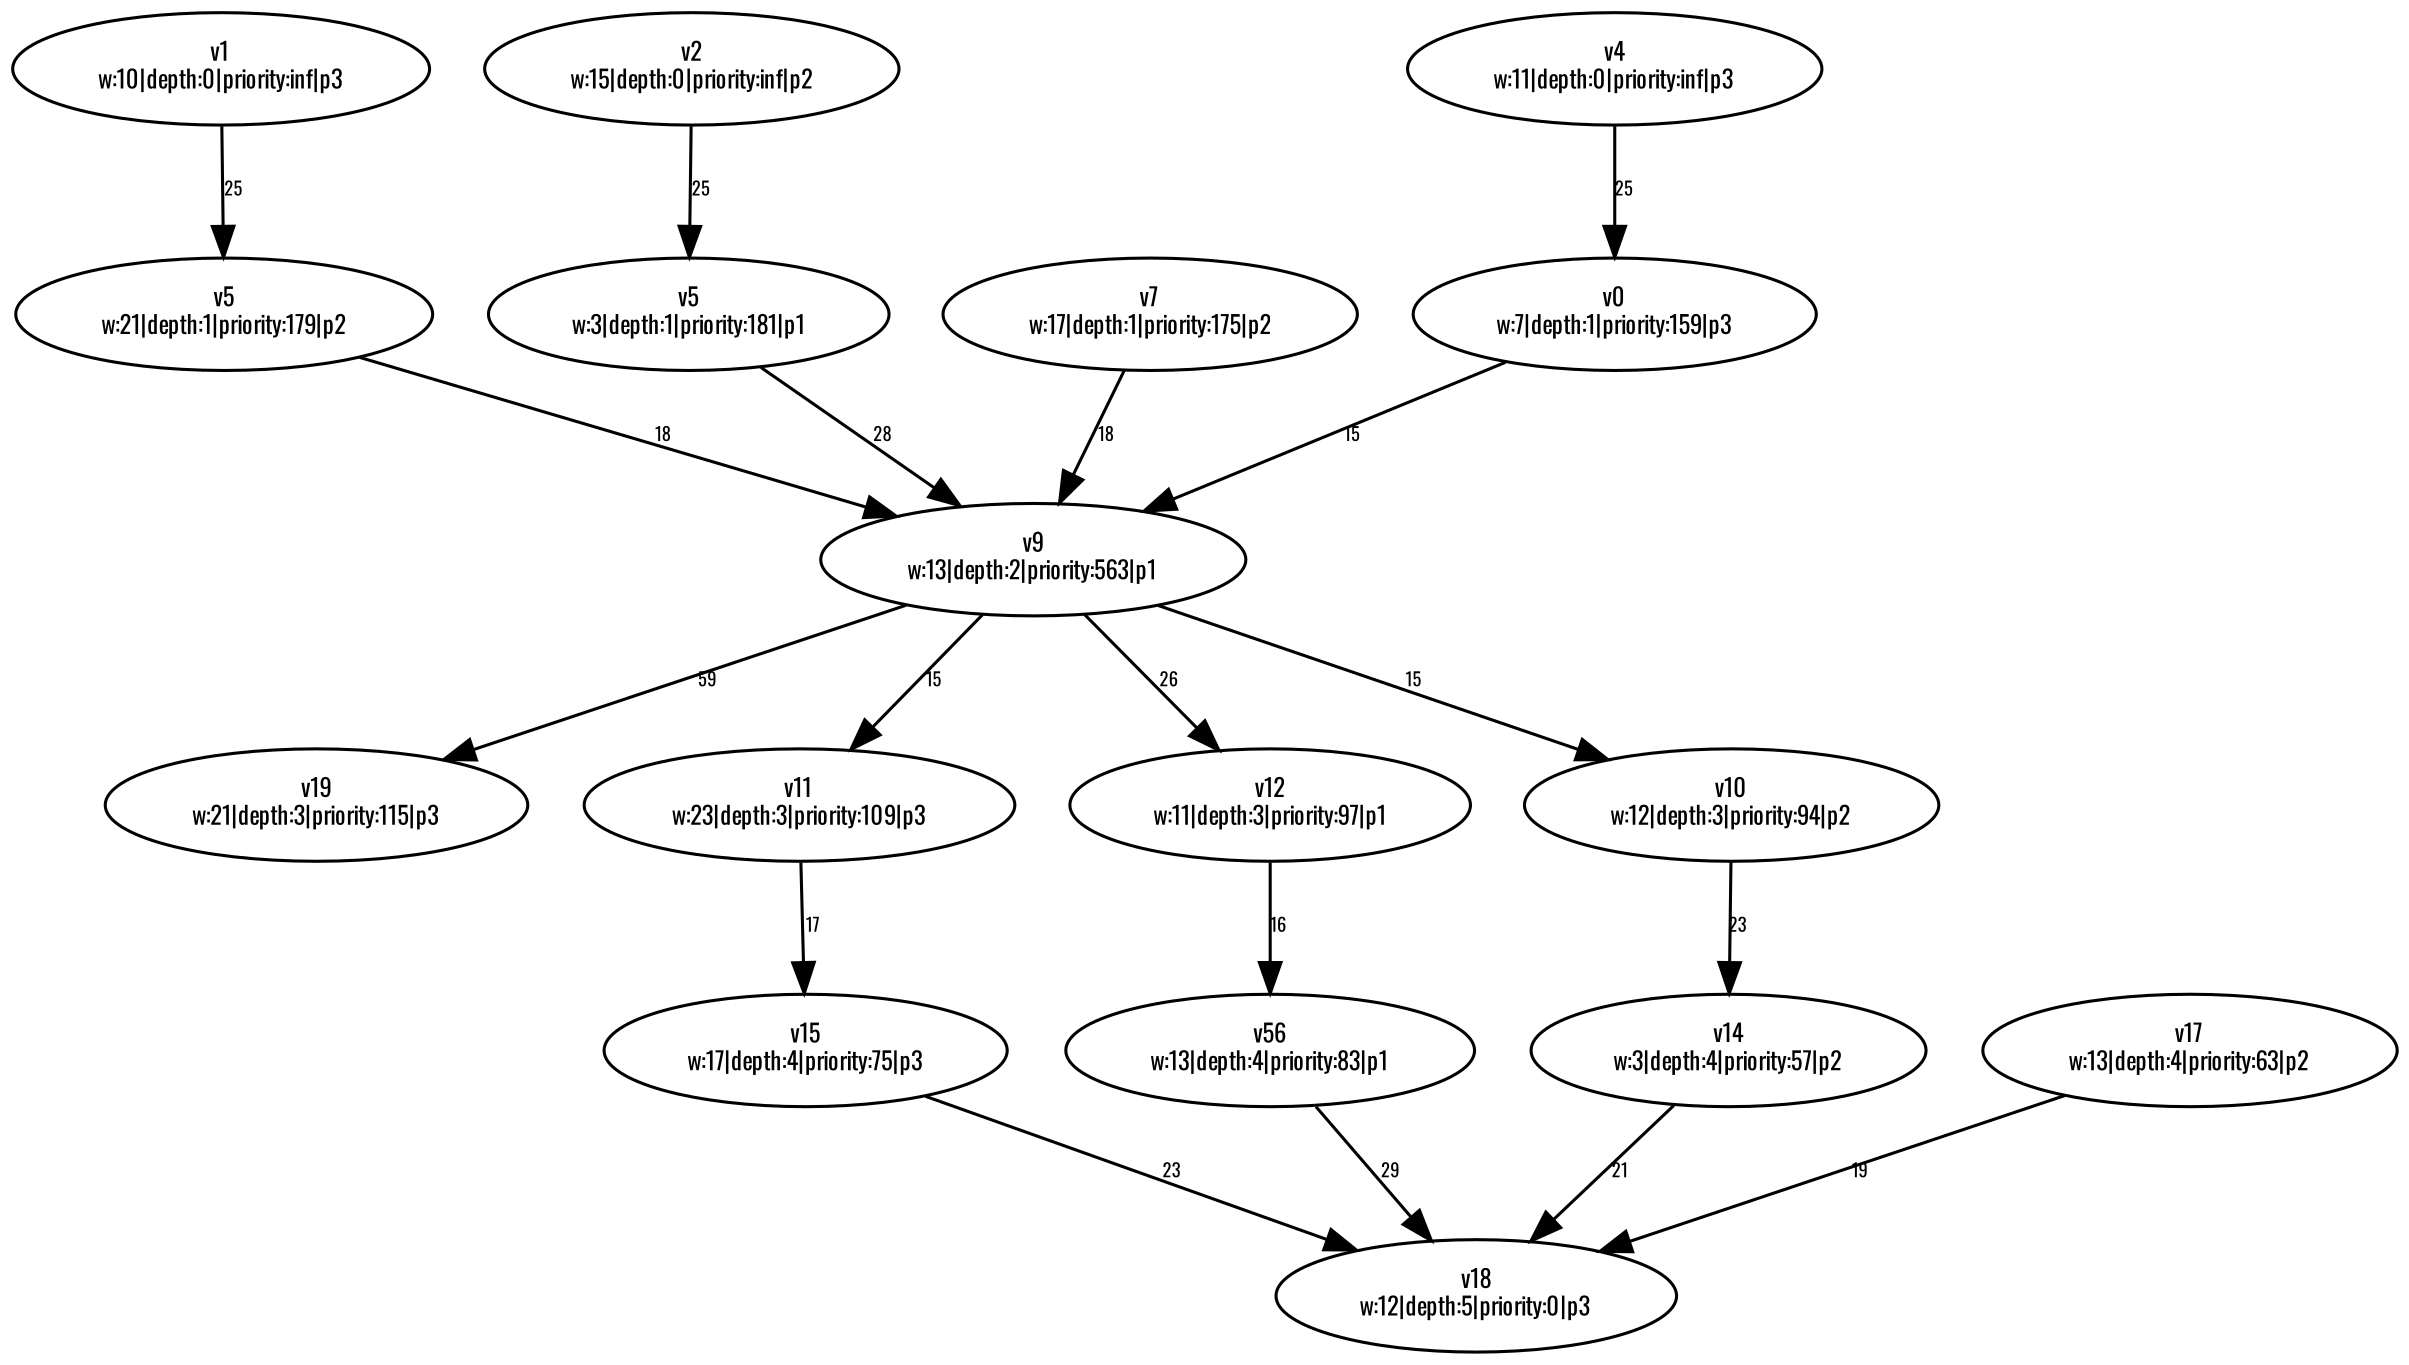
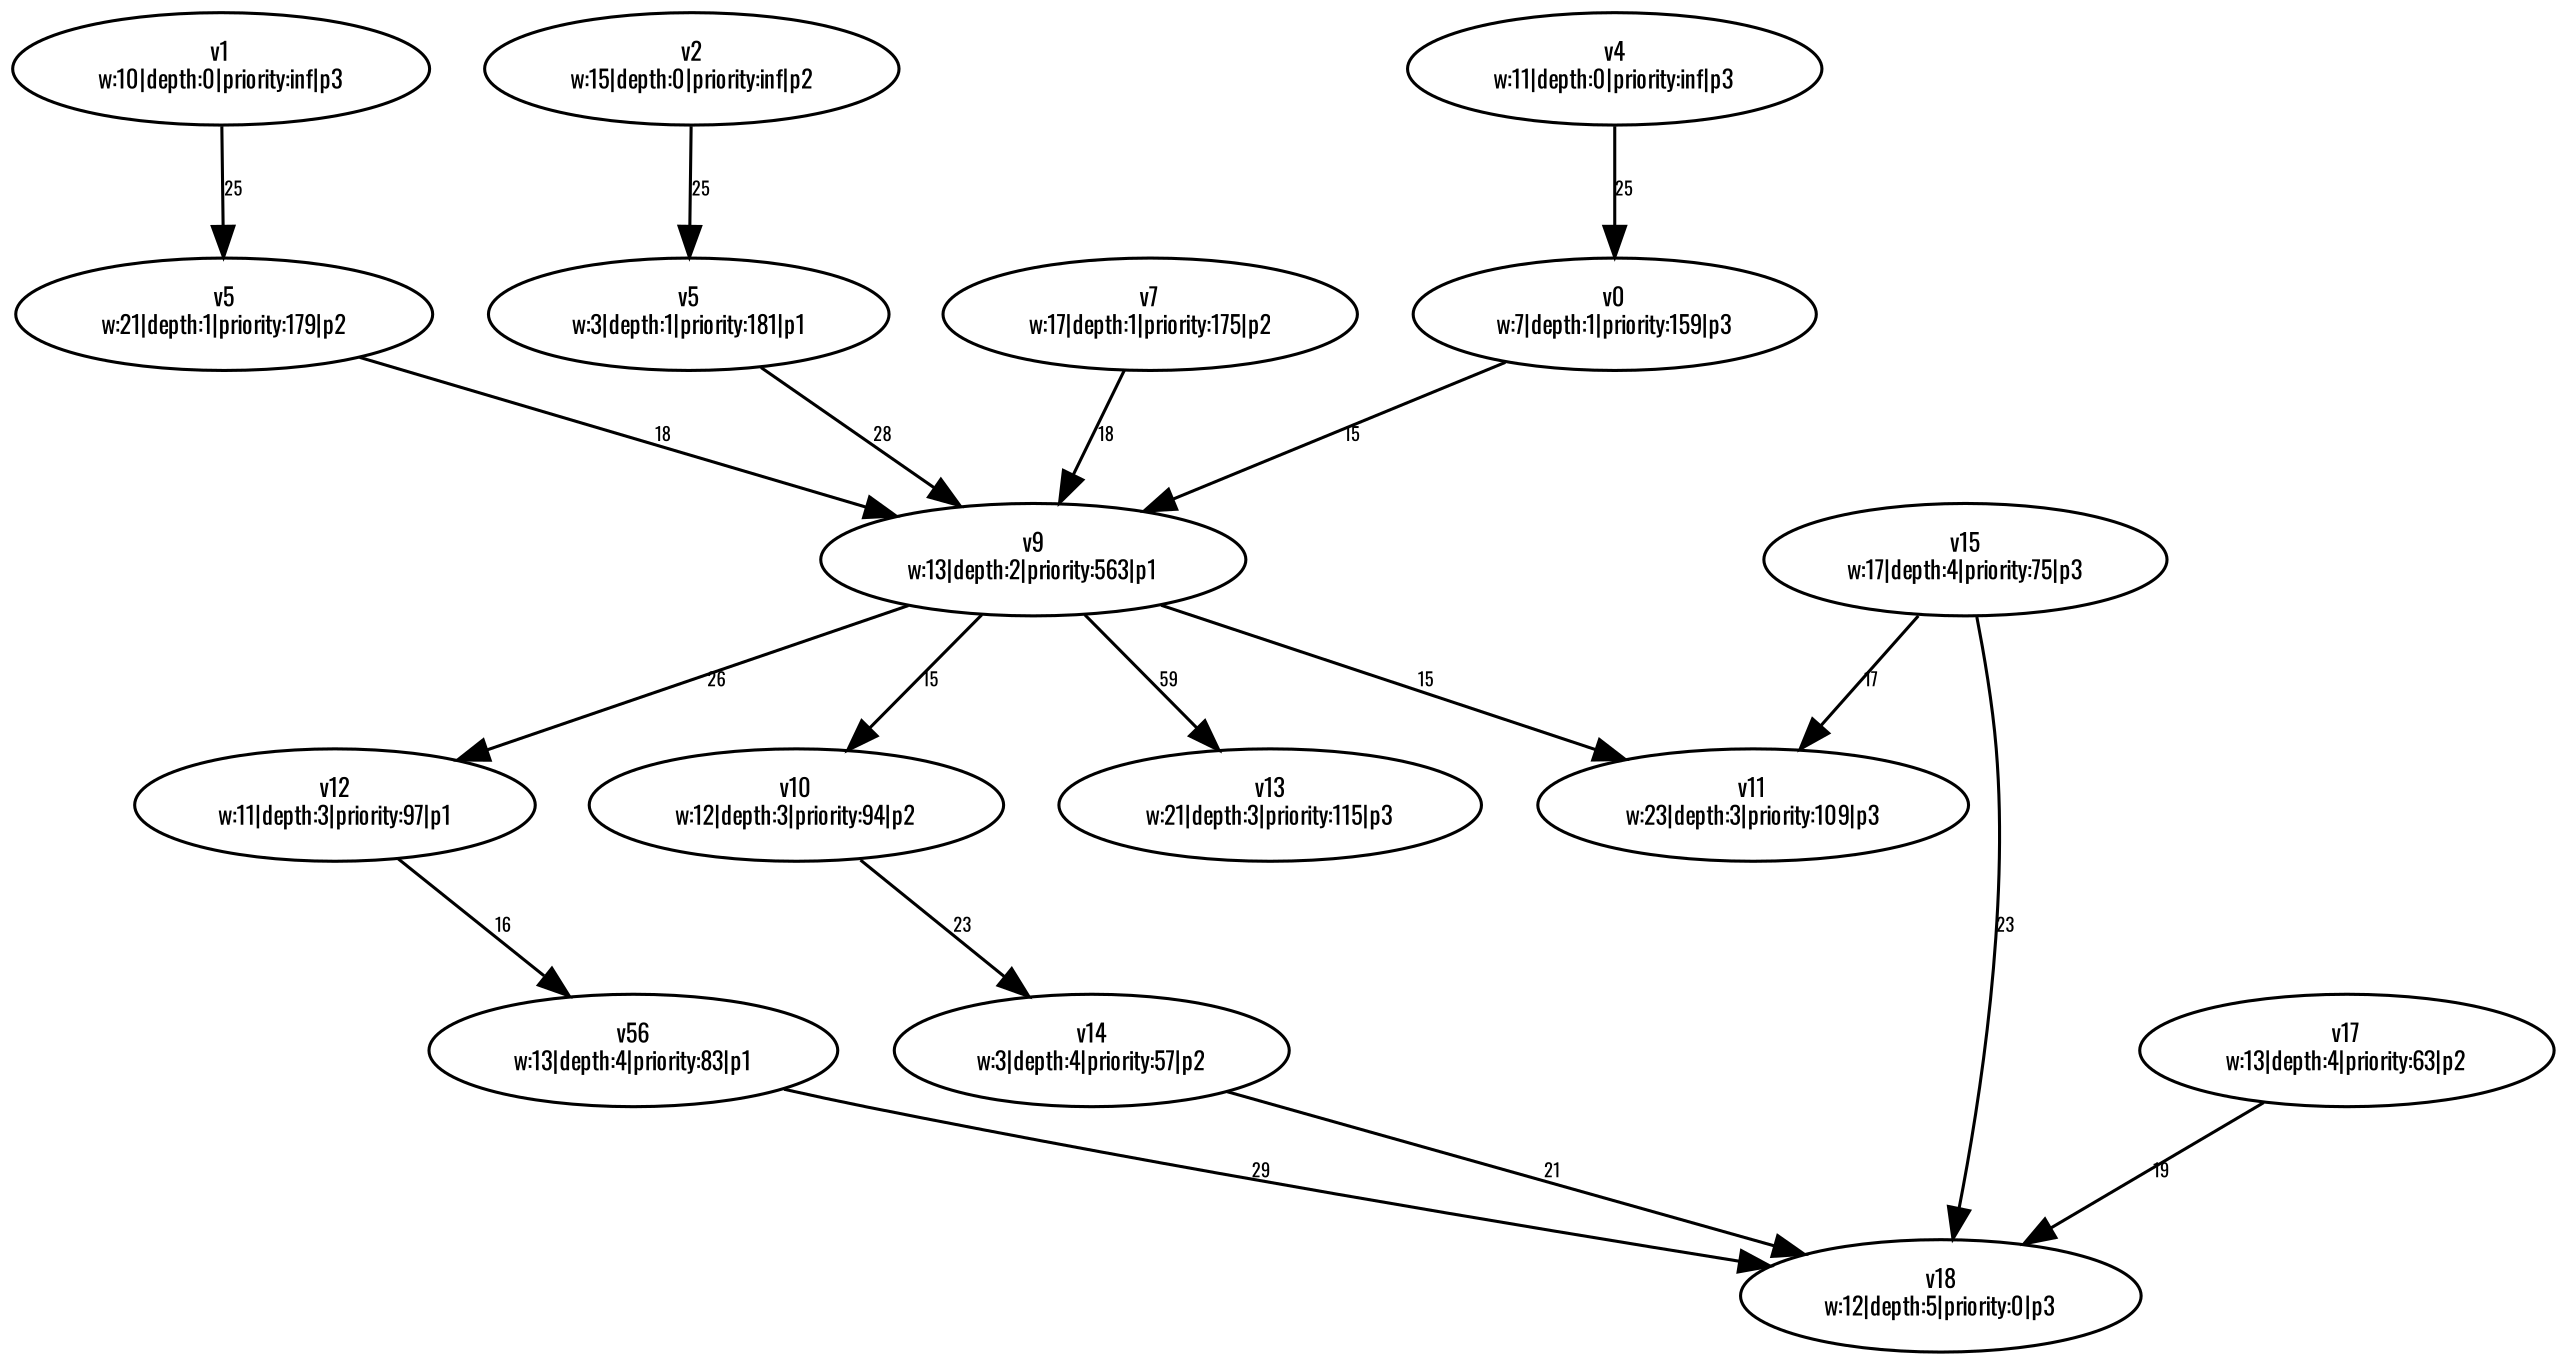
node "v19 w:21|depth:3|priority:115|p3": label "v19 w:21|depth:3|priority:115|p3" -> "v13 w:21|depth:3|priority:115|p3"
edge "v11 w:23|depth:3|priority:109|p3" -> "v15 w:17|depth:4|priority:75|p3": reversed
